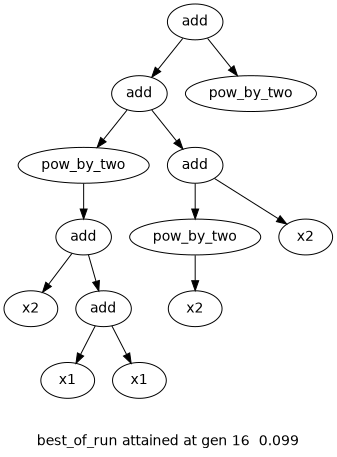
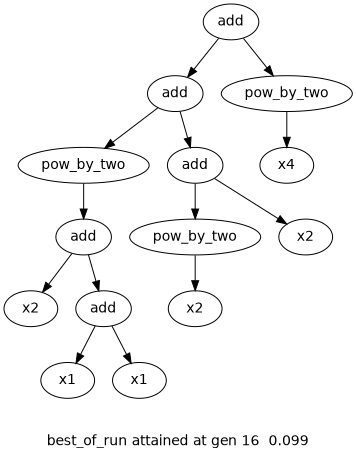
node "x4": added
